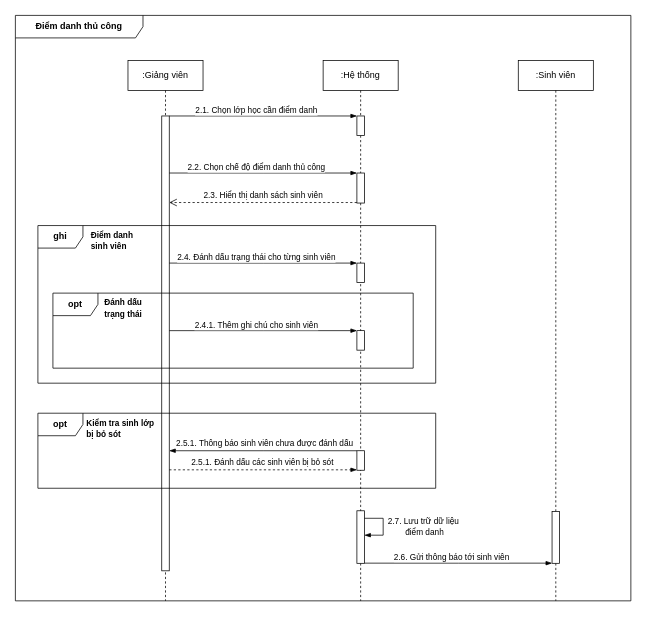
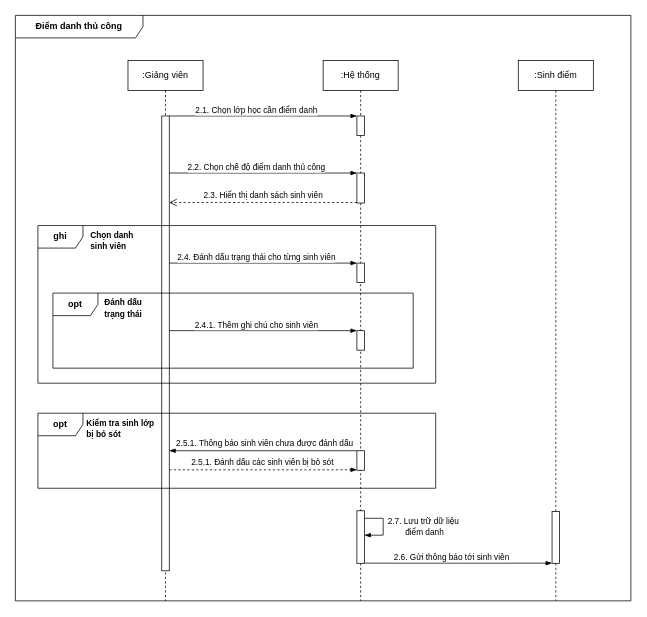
node ":Sinh viên": label ":Sinh viên" -> ":Sinh điểm"
node "Điểm danh sinh viên": label "Điểm danh sinh viên" -> "Chọn danh sinh viên"
